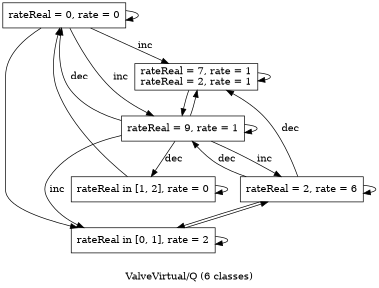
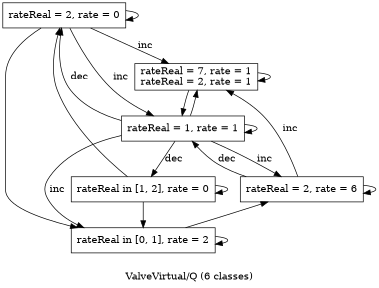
node "rateReal = 0, rate = 0": label "rateReal = 0, rate = 0" -> "rateReal = 2, rate = 0"
node "rateReal = 9, rate = 1": label "rateReal = 9, rate = 1" -> "rateReal = 1, rate = 1"
edge "rateReal = 2, rate = 6" -> "rateReal = 7, rate = 1 rateReal = 2, rate = 1": label "dec" -> "inc"
edge "rateReal = 2, rate = 6" -> "rateReal in [0, 1], rate = 2": now "rateReal in [1, 2], rate = 0" -> "rateReal in [0, 1], rate = 2"
